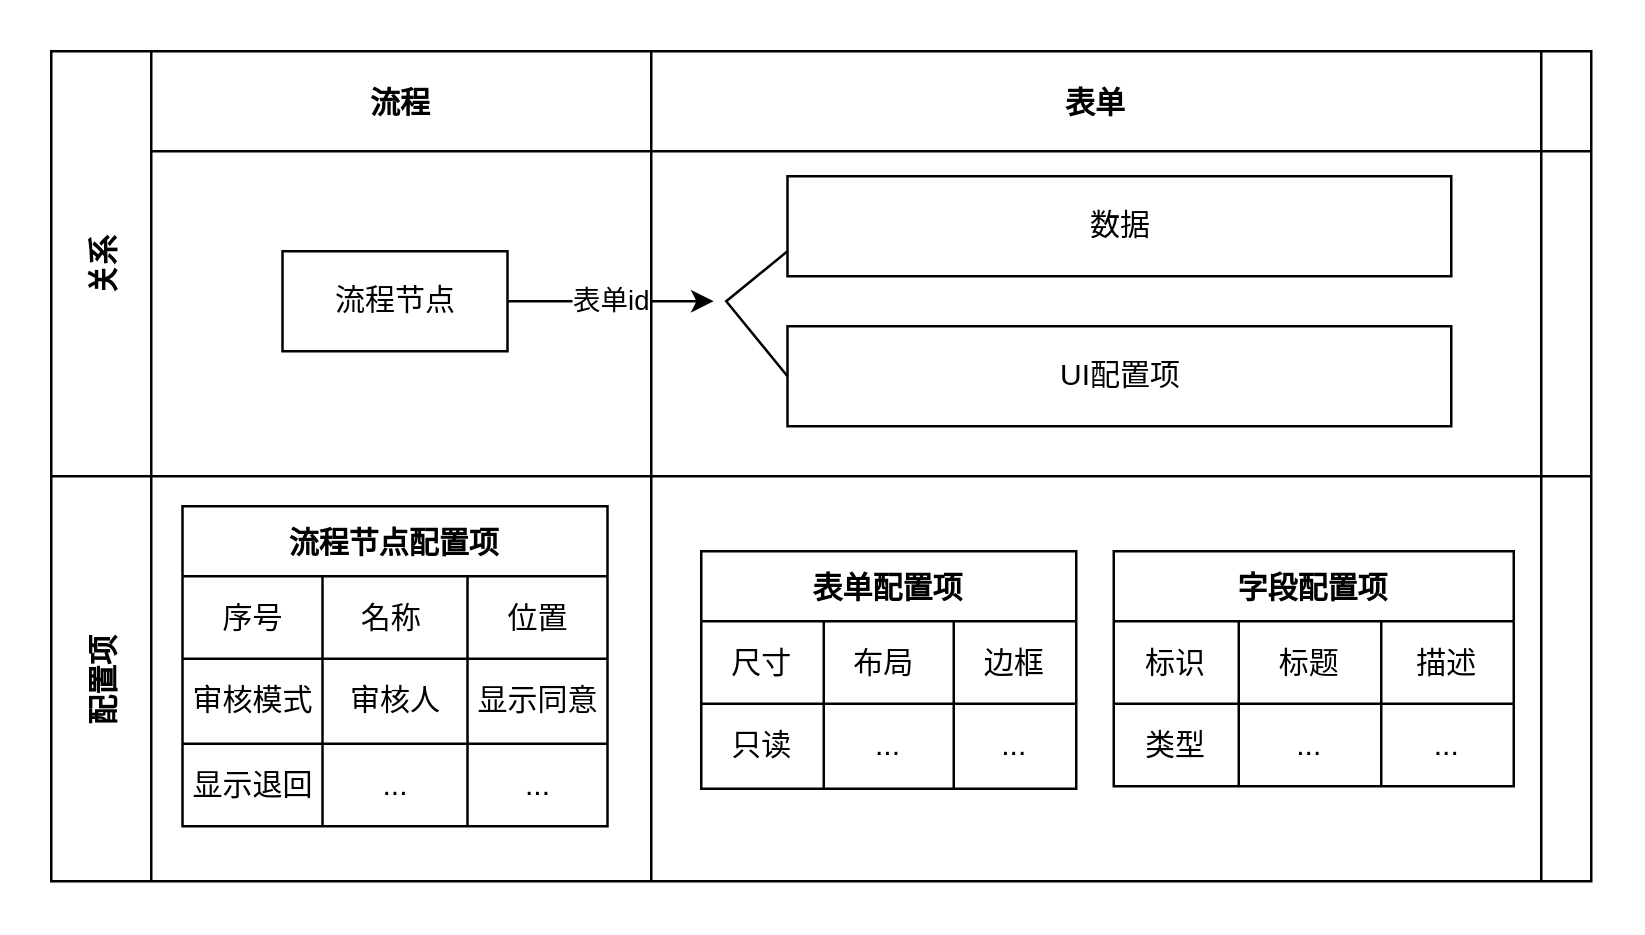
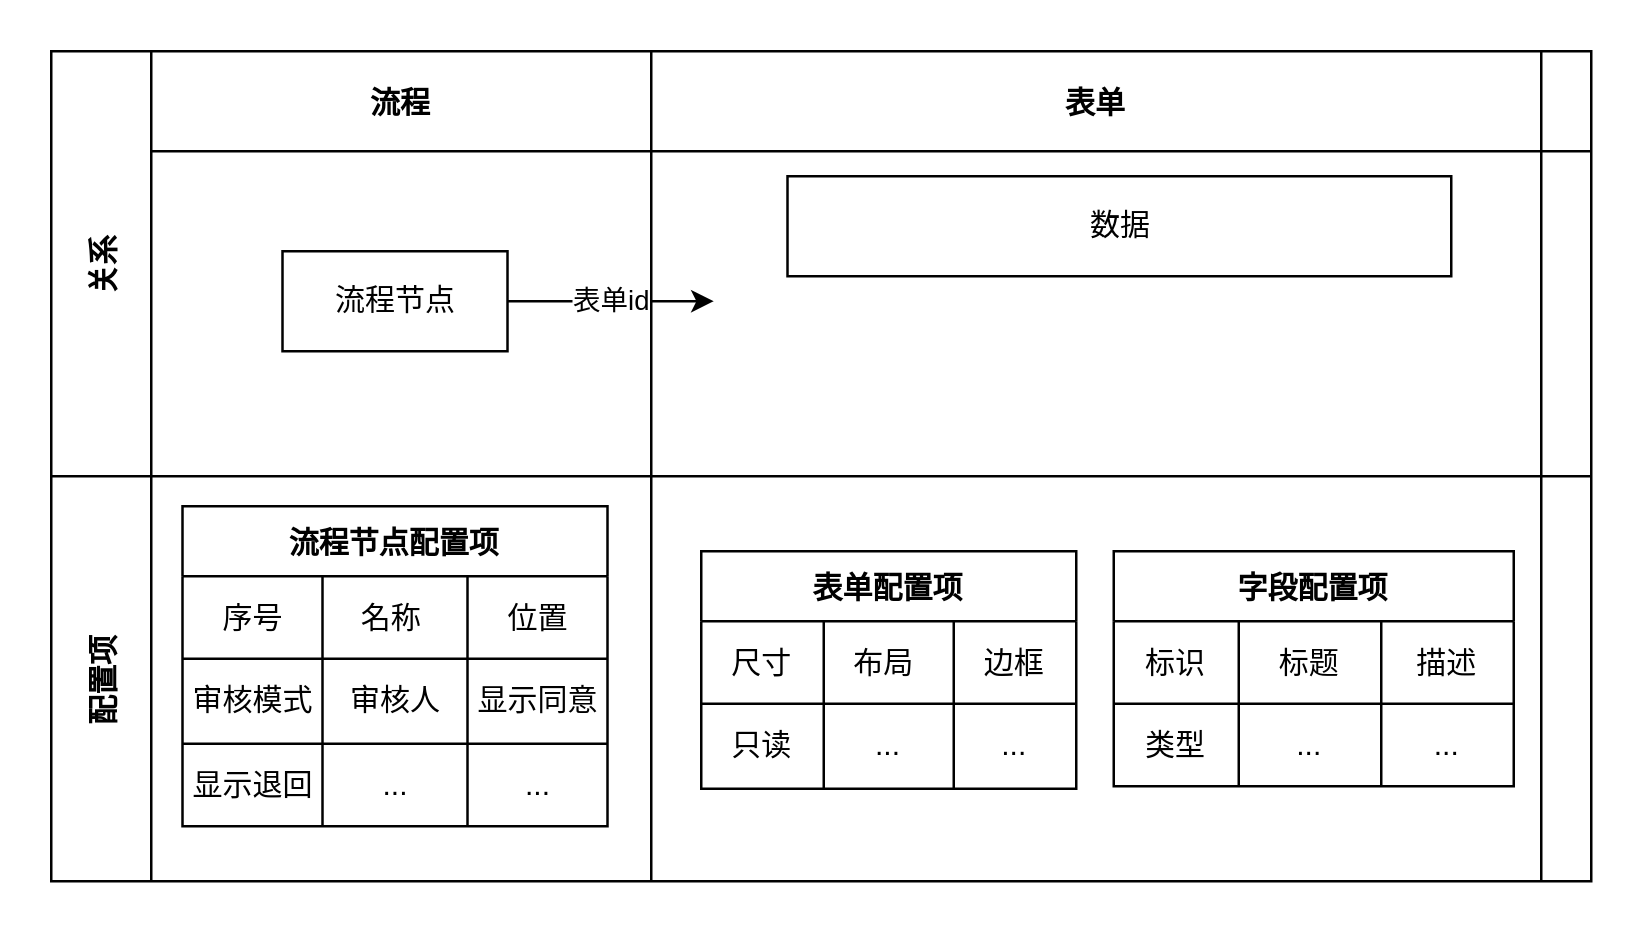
edge "数据" -- "UI配置项": removed
node "UI配置项": removed
